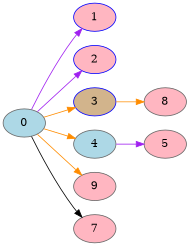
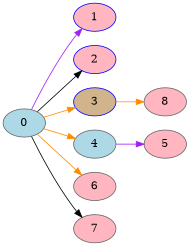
edge "0" -> "2": color purple -> black
node "9": label "9" -> "6"
